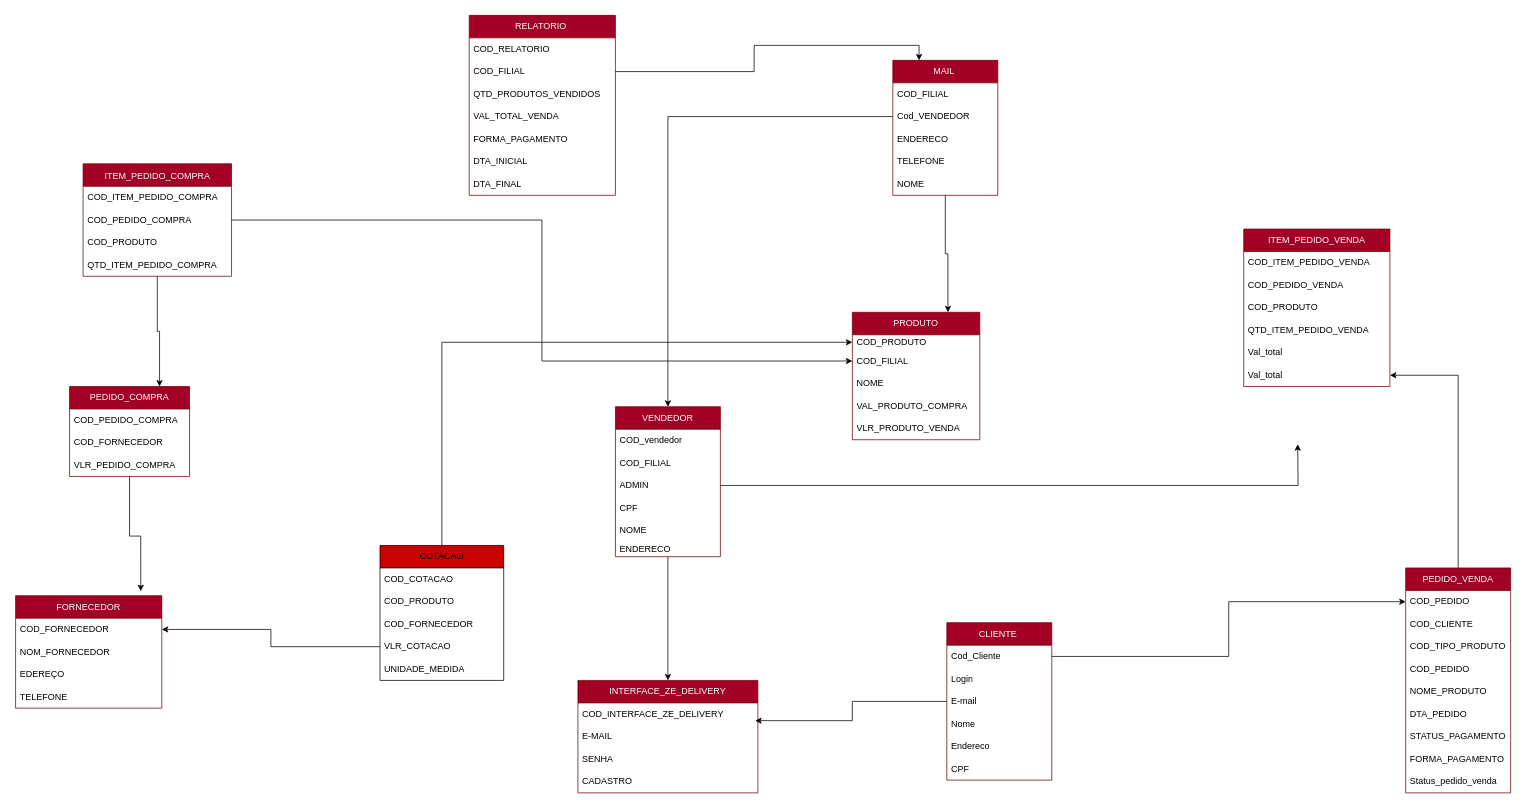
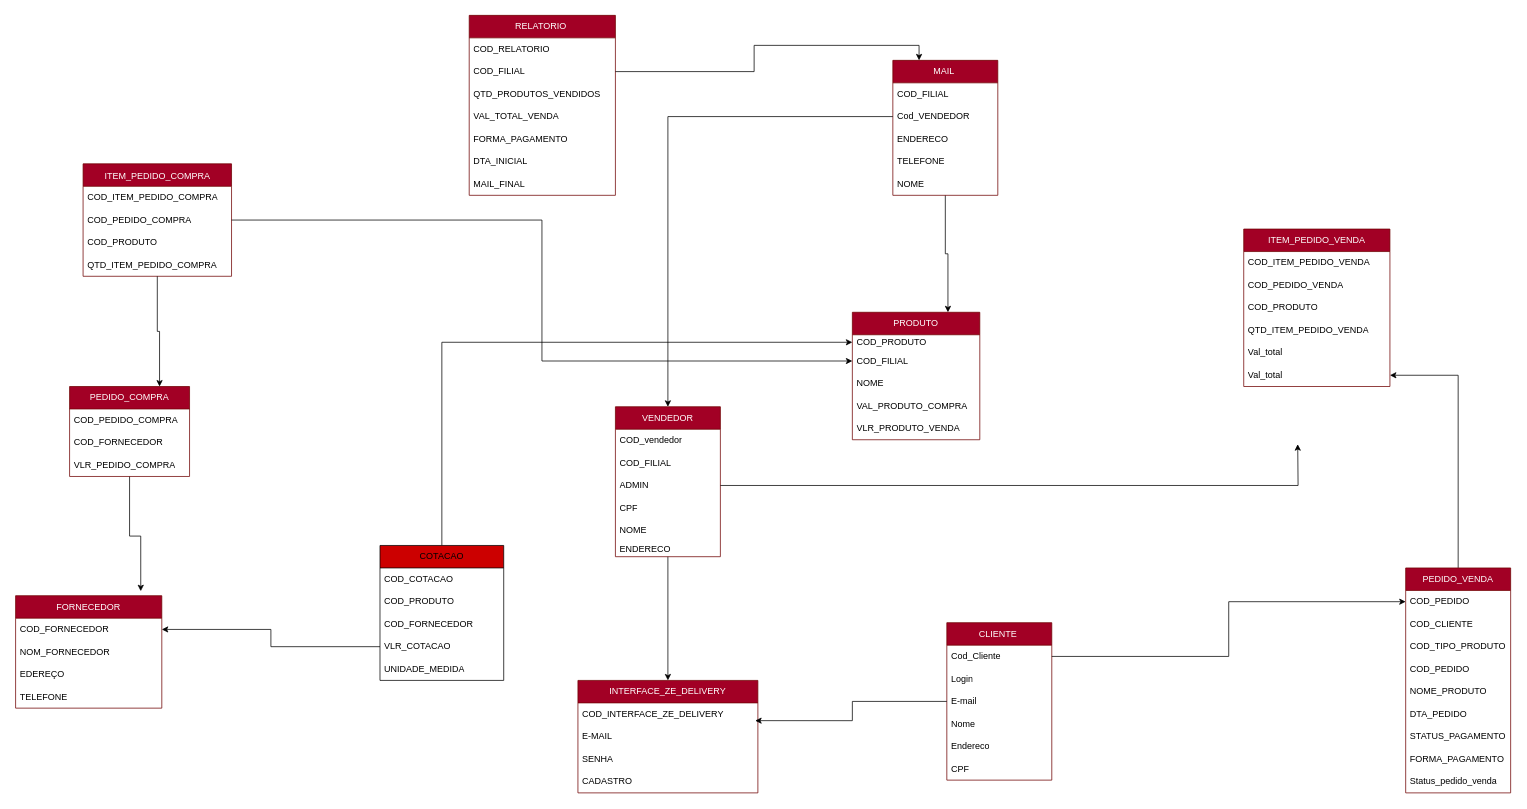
node "DTA_FINAL": label "DTA_FINAL" -> "MAIL_FINAL"
